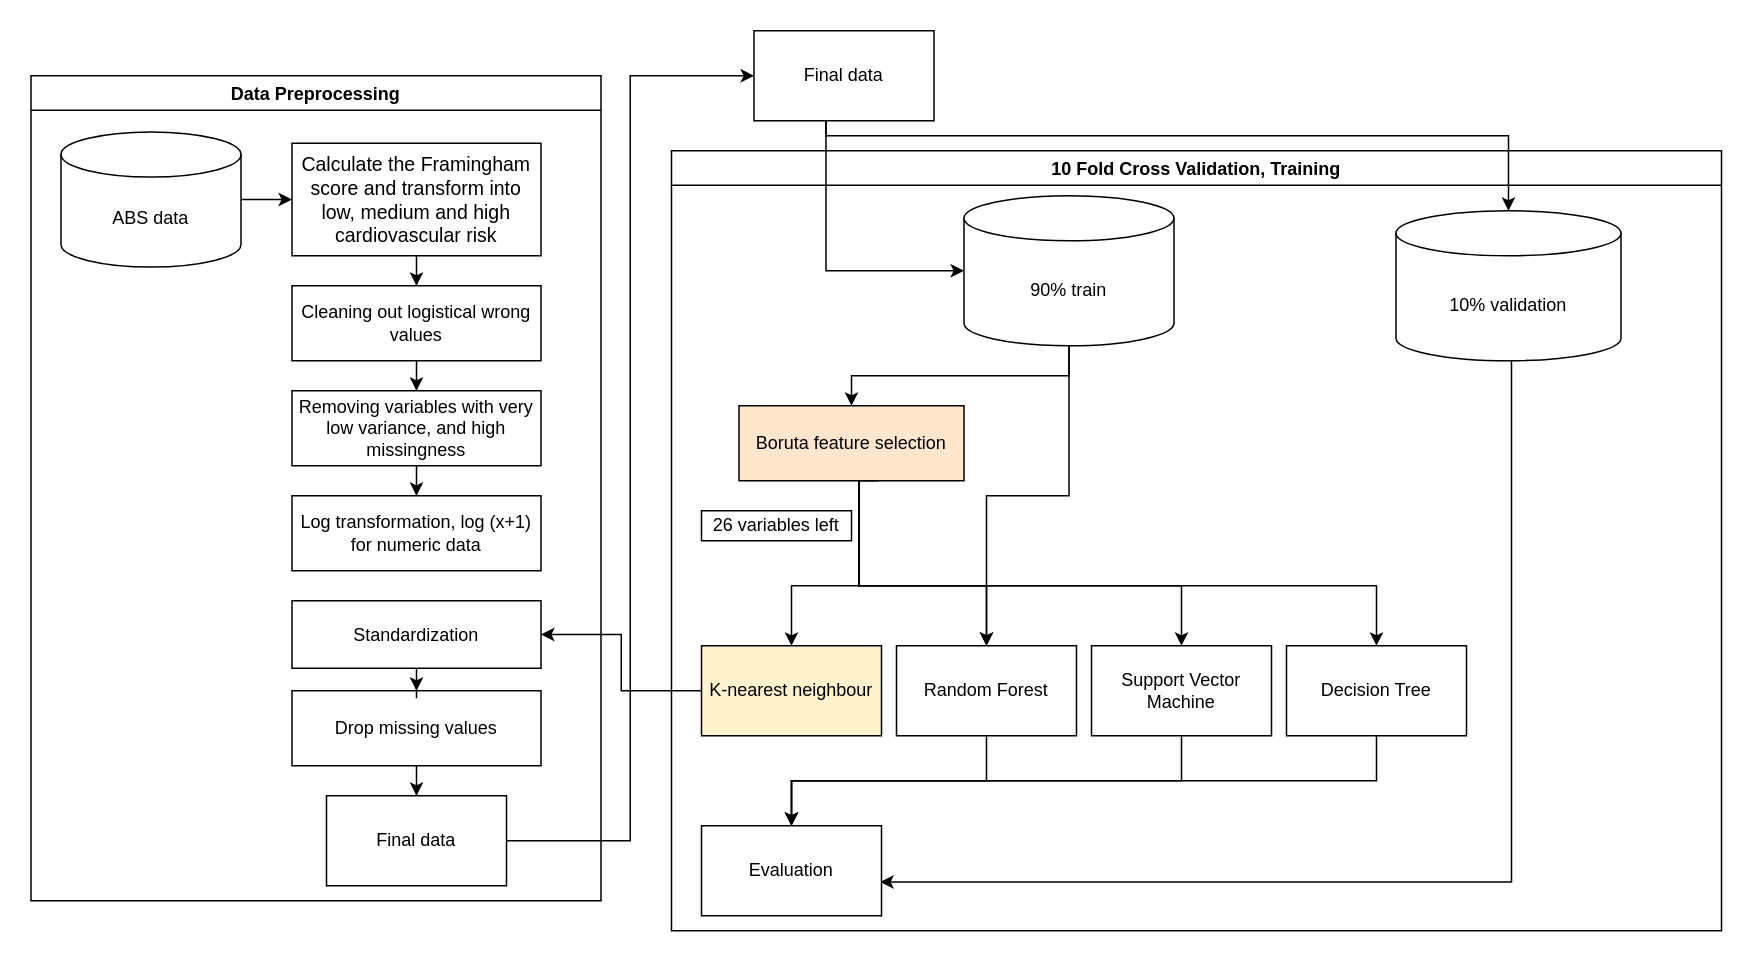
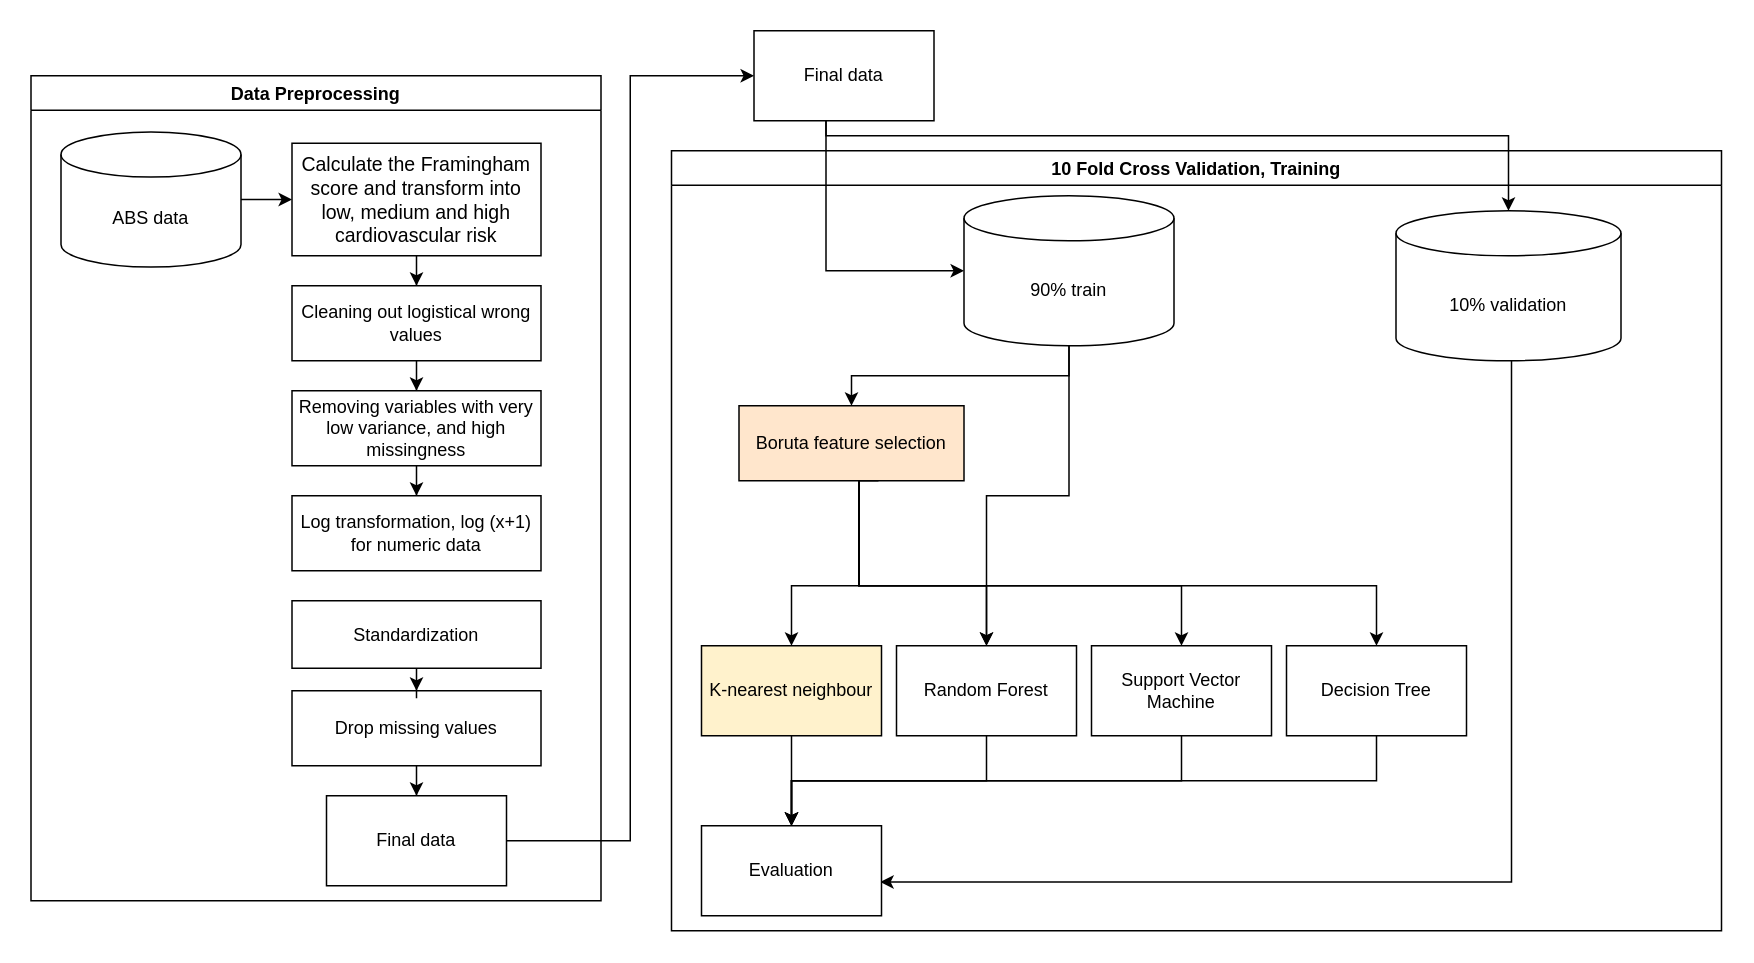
node "26 variables left": removed
edge "K-nearest neighbour" -> "Standardization": now "K-nearest neighbour" -> "Evaluation"
